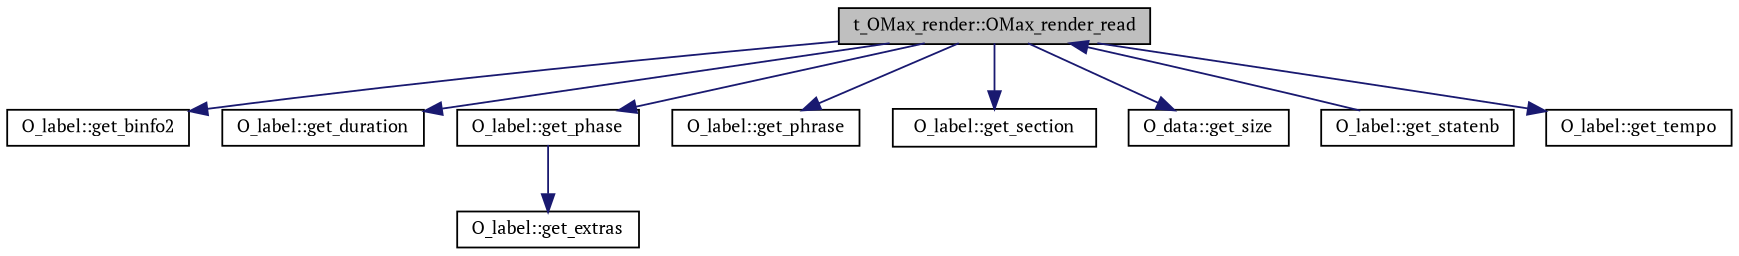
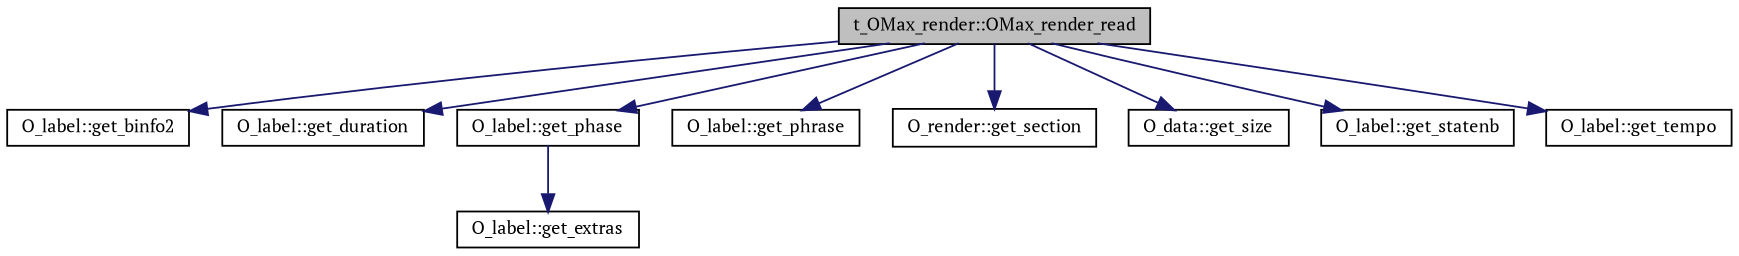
edge "O_label::get_statenb" -> "t_OMax_render::OMax_render_read": reversed
node "O_label::get_section": label "O_label::get_section" -> "O_render::get_section"
